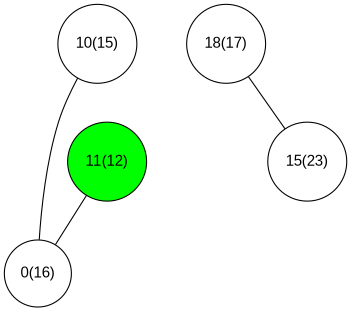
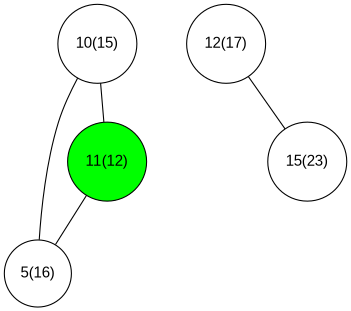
node "18(17)": label "18(17)" -> "12(17)"
edge "10(15)" -- "11(12)": added
node "0(16)": label "0(16)" -> "5(16)"
